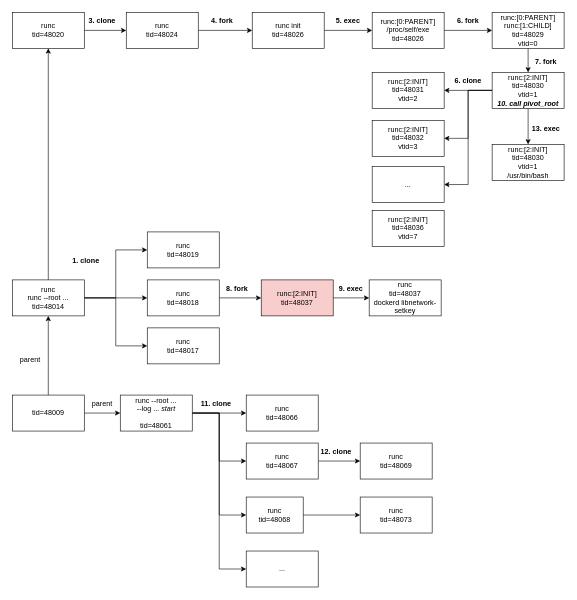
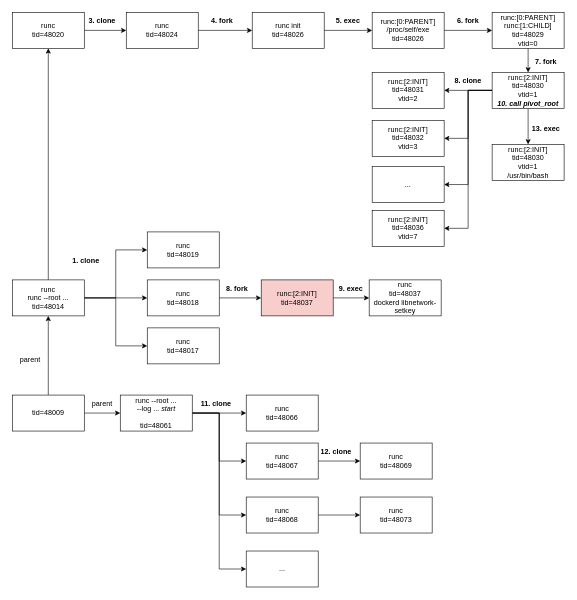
node "6. clone": label "6. clone" -> "8. clone"
edge "runc:[2:INIT] tid=48030 vtid=1 10. call pivot_root" -> "runc:[2:INIT] tid=48036 vtid=7": added
node "runc tid=48068": size 57x36 -> 72x36
